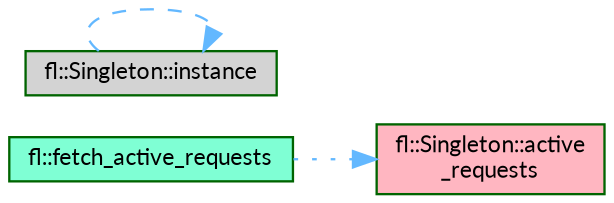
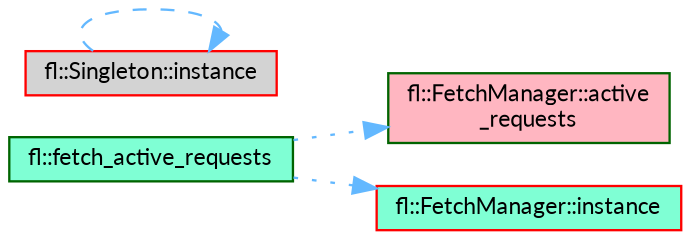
node "fl::Singleton::instance": color darkgreen -> red
node "fl::Singleton::active _requests": label "fl::Singleton::active _requests" -> "fl::FetchManager::active _requests"
node "fl::FetchManager::instance": added
